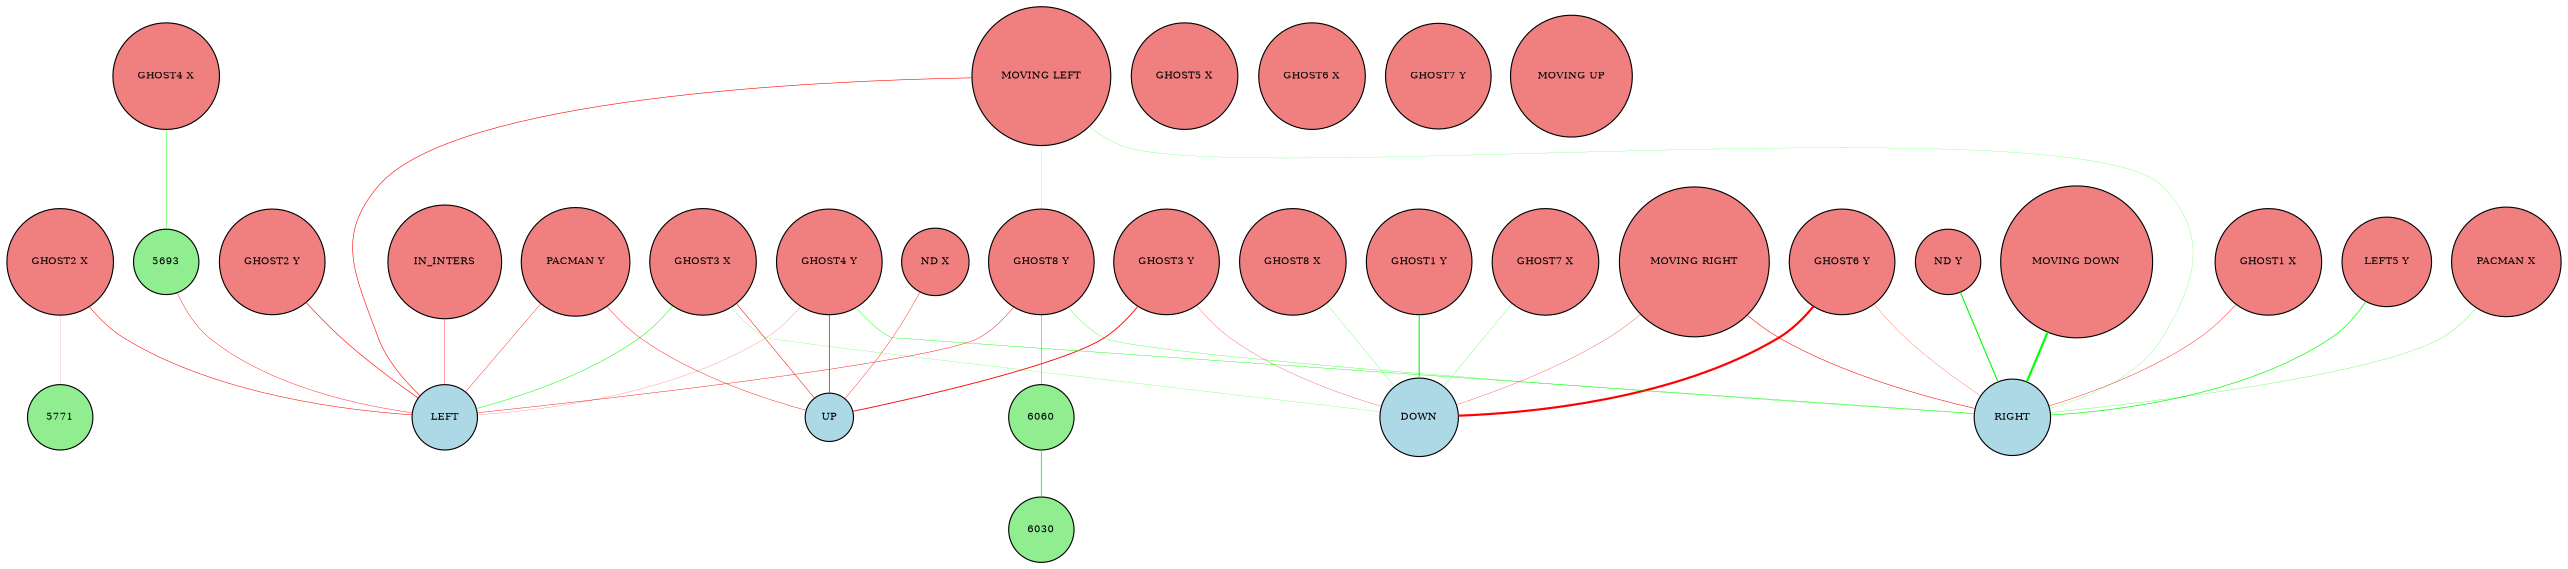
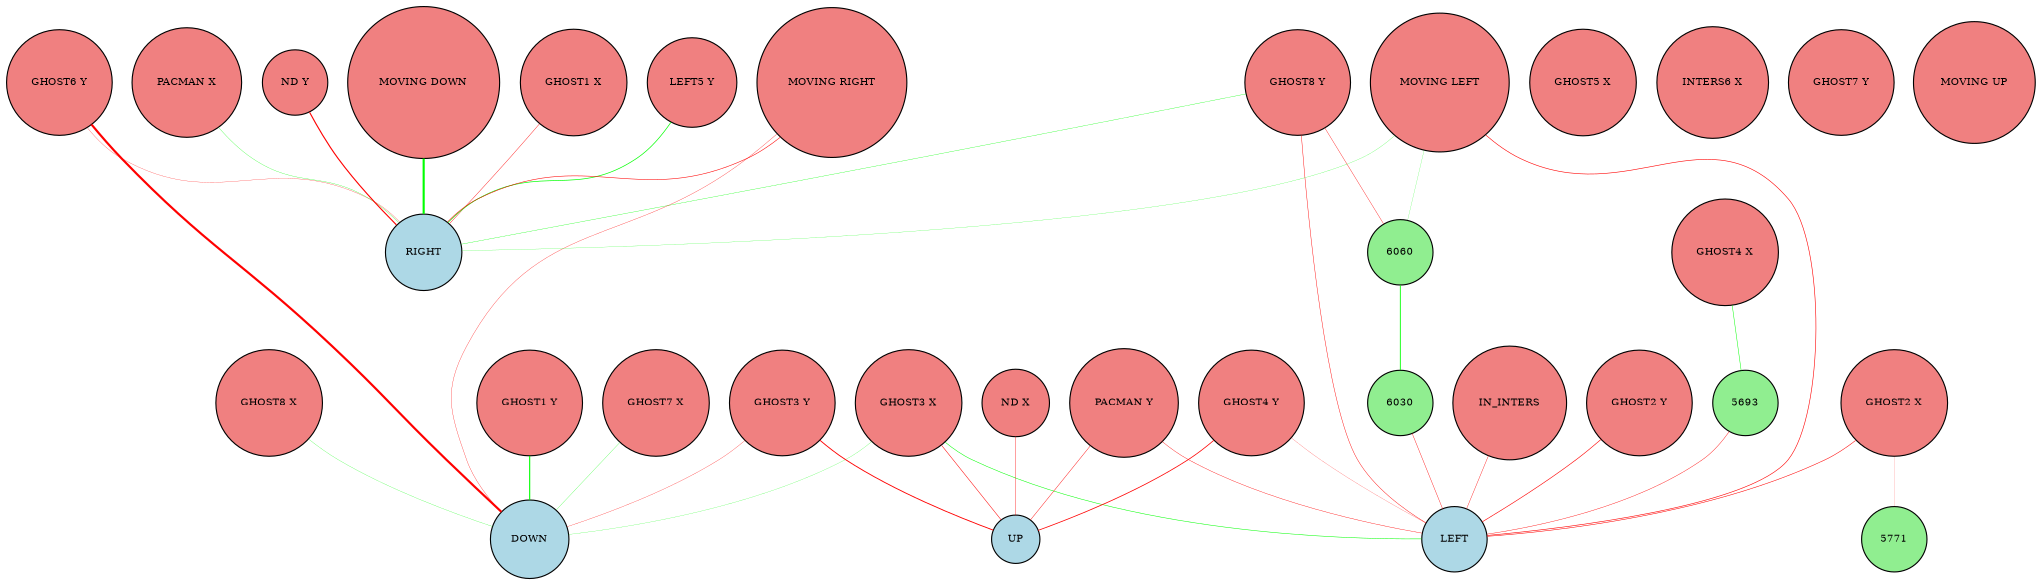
node "GHOST6 X": label "GHOST6 X" -> "INTERS6 X"
edge "MOVING LEFT" -- "GHOST8 Y": now "MOVING LEFT" -- "6060"
edge "ND Y" -- "RIGHT": color green -> red
edge "GHOST4 Y" -- "RIGHT": removed
edge "6030" -- "LEFT": added
